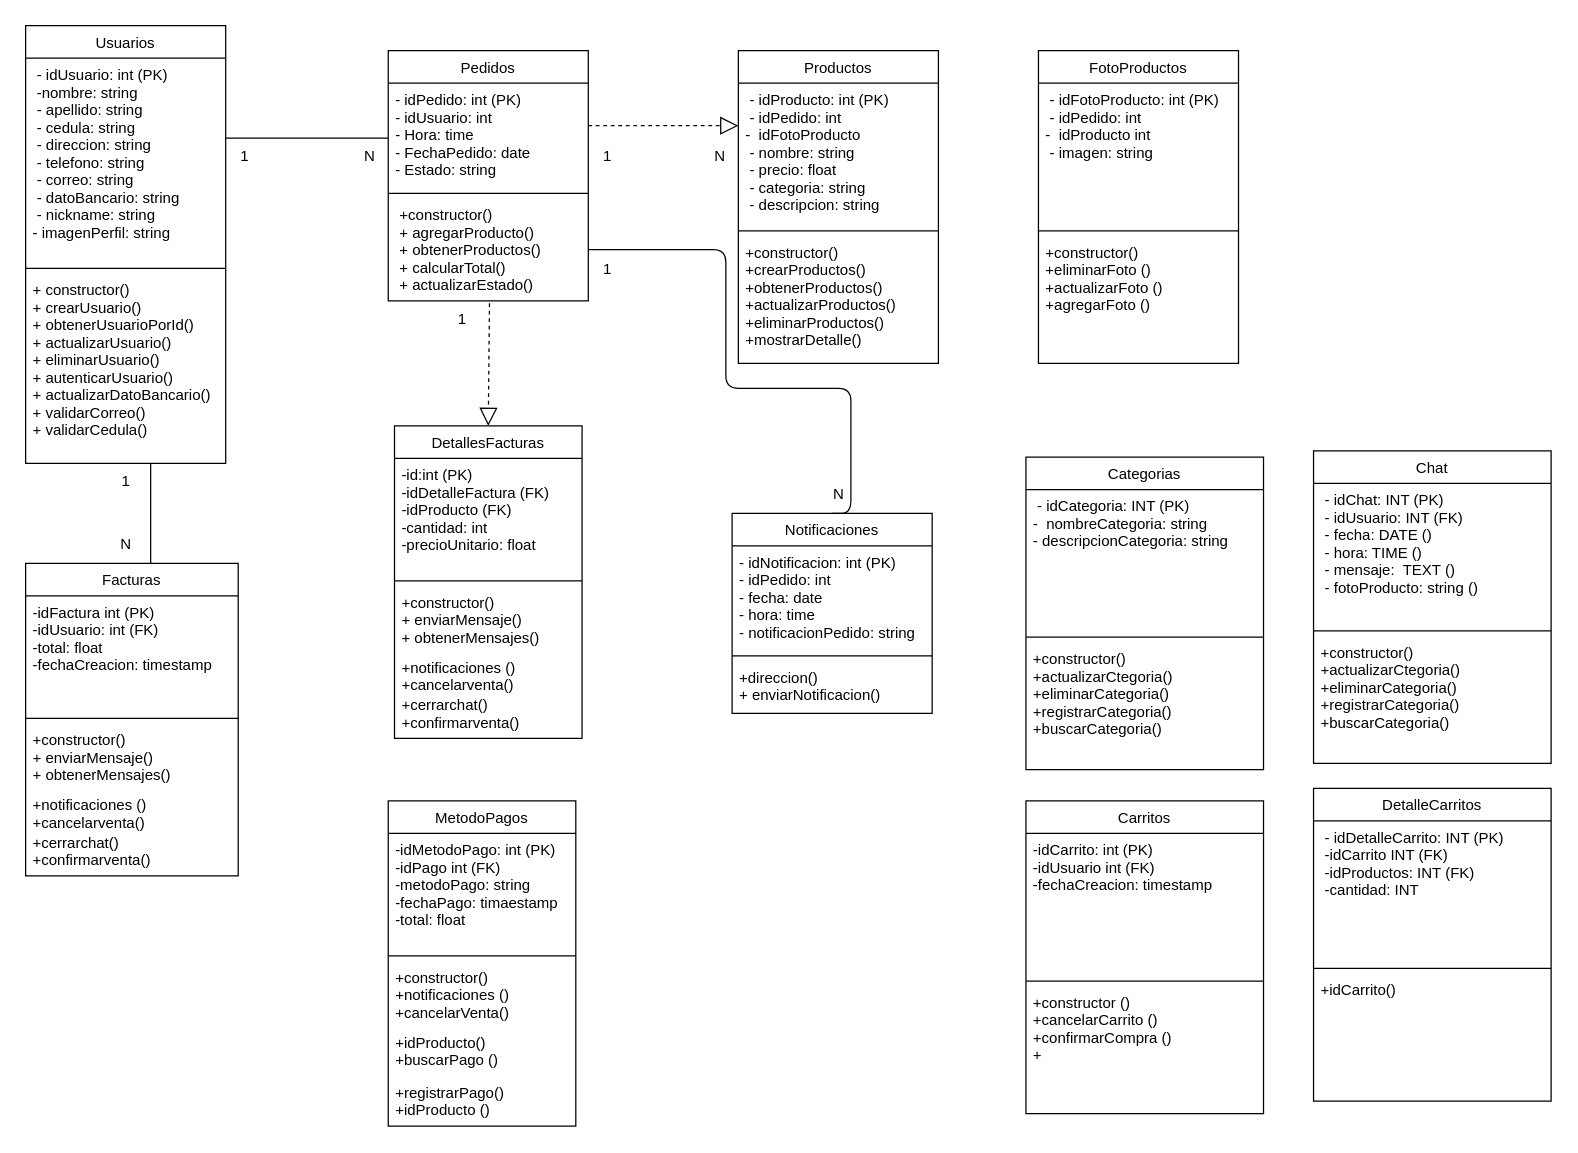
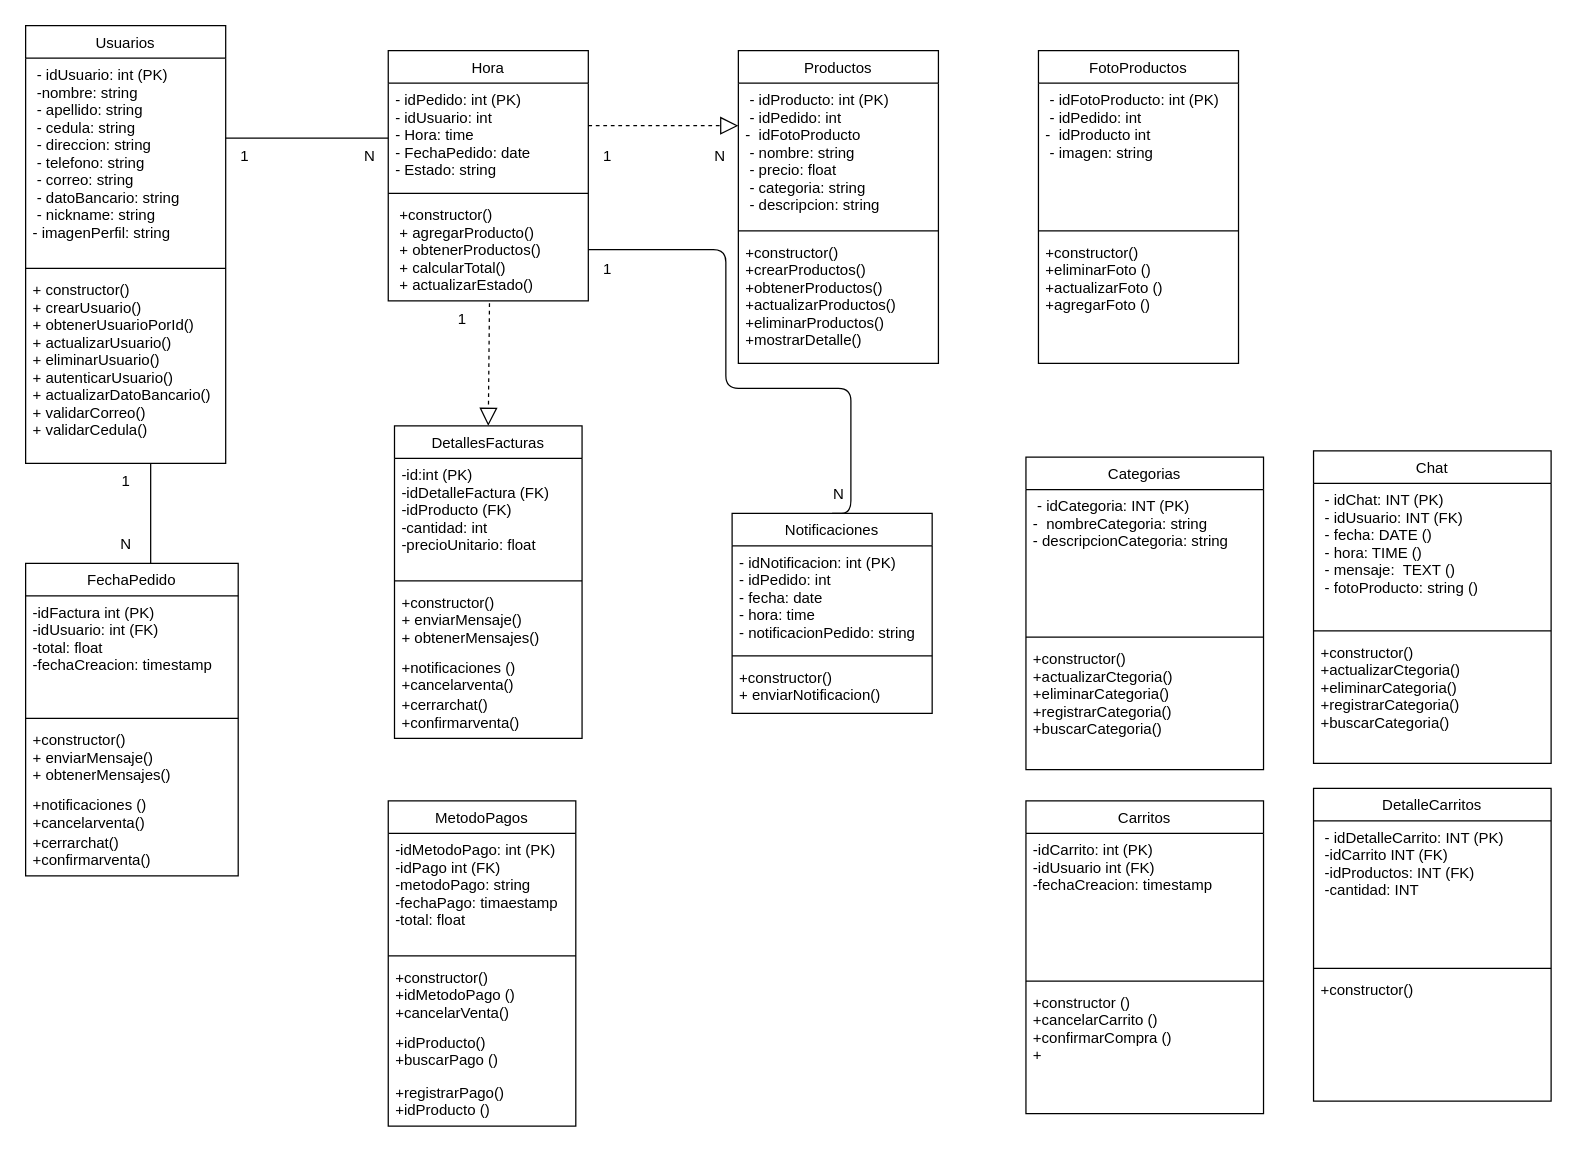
node "Pedidos": label "Pedidos" -> "Hora"
node "Facturas": label "Facturas" -> "FechaPedido"
node "+direccion() + enviarNotificacion()": label "+direccion() + enviarNotificacion()" -> "+constructor() + enviarNotificacion()"
node "+constructor() +notificaciones () +cancelarVenta()": label "+constructor() +notificaciones () +cancelarVenta()" -> "+constructor() +idMetodoPago () +cancelarVenta()"
node "+idCarrito()": label "+idCarrito()" -> "+constructor()"
